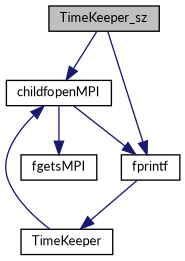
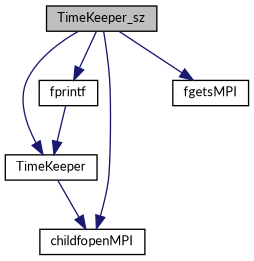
edge "TimeKeeper_sz" -> "TimeKeeper": added
edge "childfopenMPI" -> "fgetsMPI": now "TimeKeeper_sz" -> "fgetsMPI"
edge "childfopenMPI" -> "fprintf": removed
